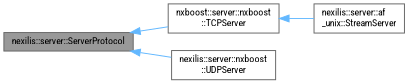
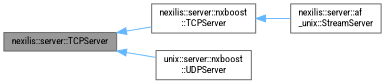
node "nxboost::server::nxboost ::TCPServer": label "nxboost::server::nxboost ::TCPServer" -> "nexilis::server::nxboost ::TCPServer"
node "nexilis::server::ServerProtocol": label "nexilis::server::ServerProtocol" -> "nexilis::server::TCPServer"
node "nexilis::server::nxboost ::UDPServer": label "nexilis::server::nxboost ::UDPServer" -> "unix::server::nxboost ::UDPServer"
